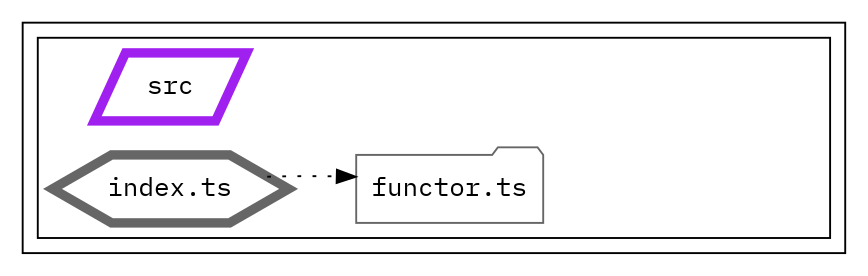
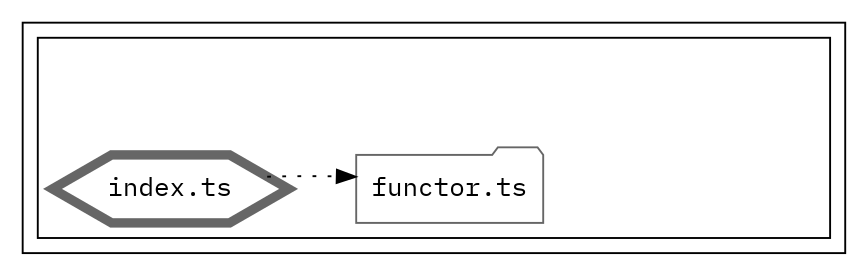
node "src": removed
